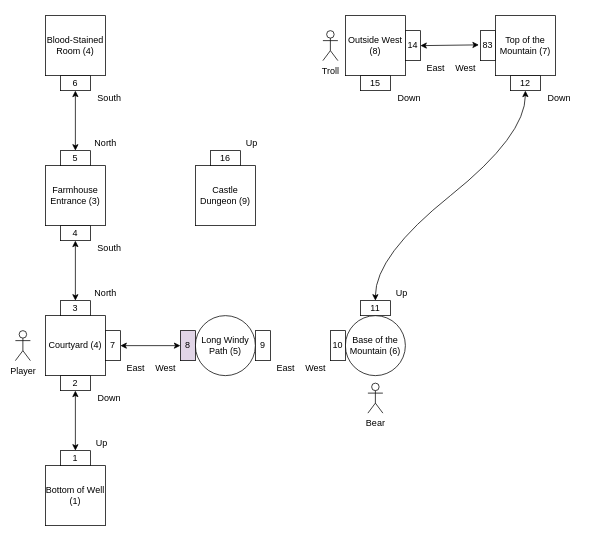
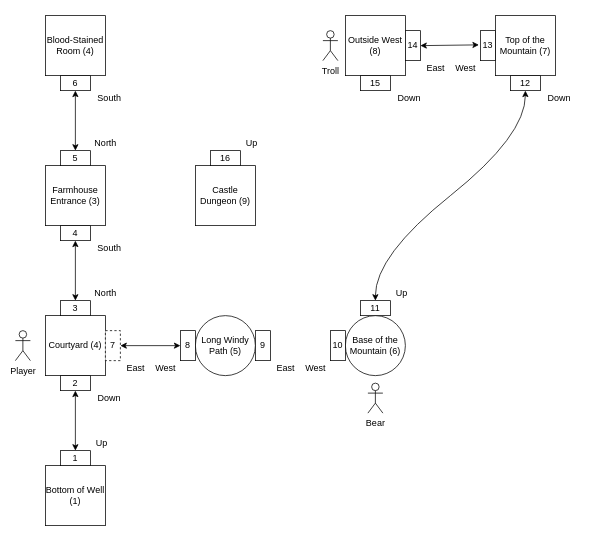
node "83": label "83" -> "13"
node "7": style solid -> dashed
node "8": fillcolor #e1d5e7 -> #ffffff
